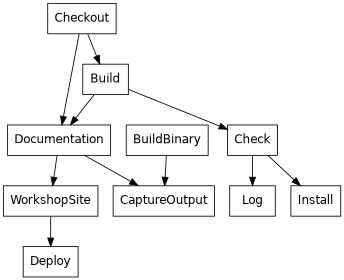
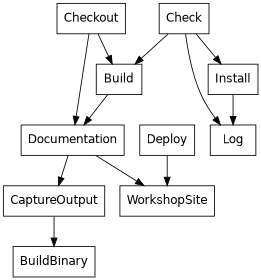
edge "Install" -> "Log": added
edge "Build" -> "Check": reversed
edge "BuildBinary" -> "CaptureOutput": reversed
edge "WorkshopSite" -> "Deploy": reversed
